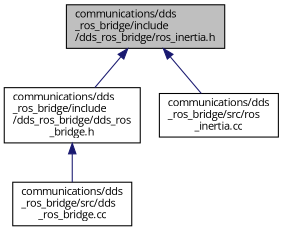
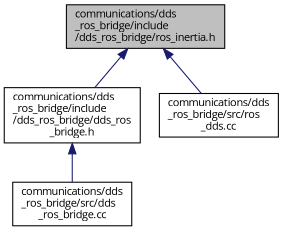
node "communications/dds _ros_bridge/src/ros _inertia.cc": label "communications/dds _ros_bridge/src/ros _inertia.cc" -> "communications/dds _ros_bridge/src/ros _dds.cc"
